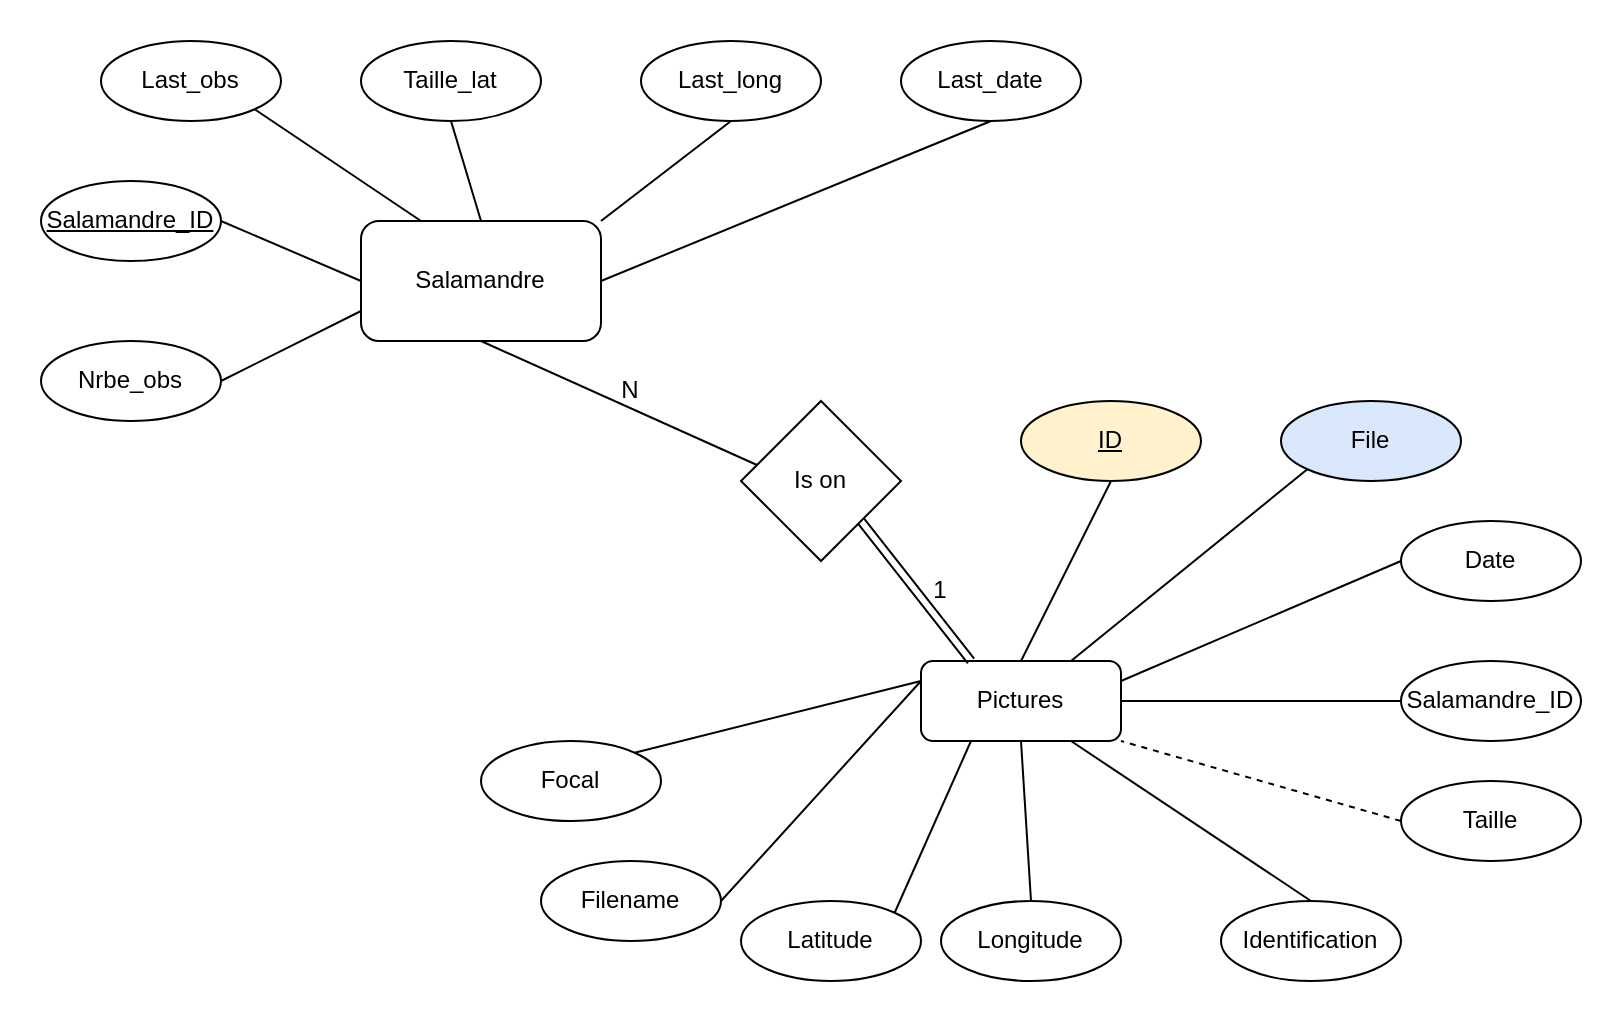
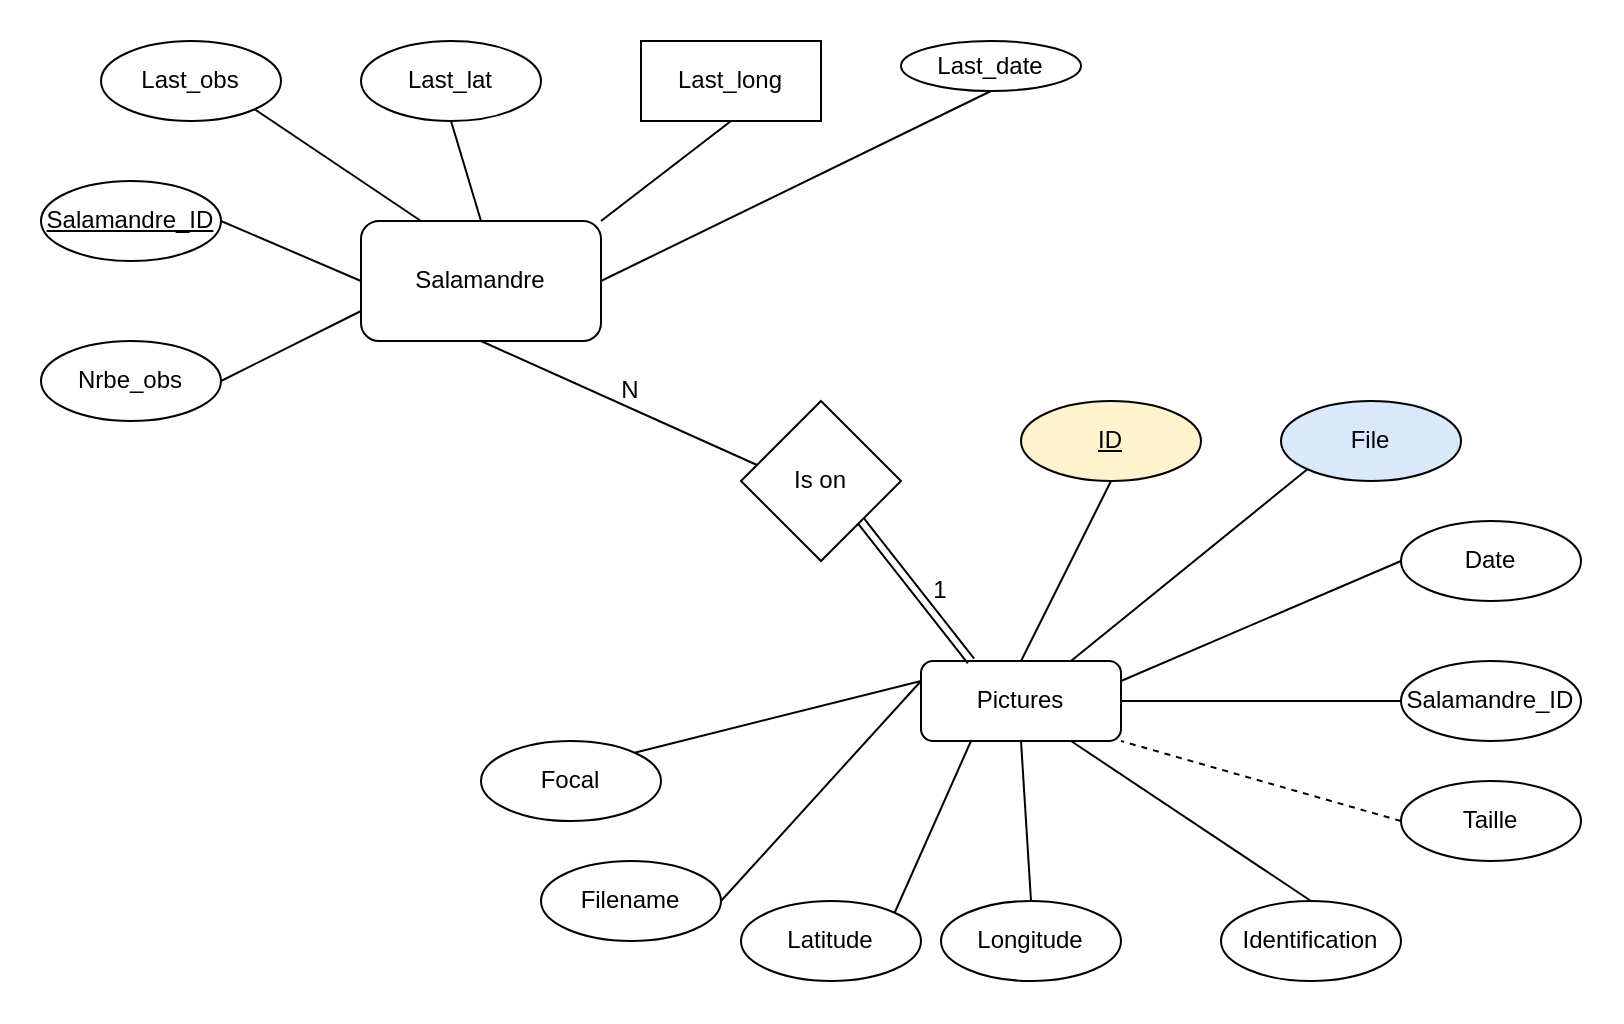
node "Taille_lat": label "Taille_lat" -> "Last_lat"
node "Last_long": shape ellipse -> rectangle
node "Last_date": size 180x80 -> 180x50
